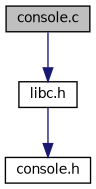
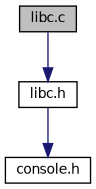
node "console.c": label "console.c" -> "libc.c"
